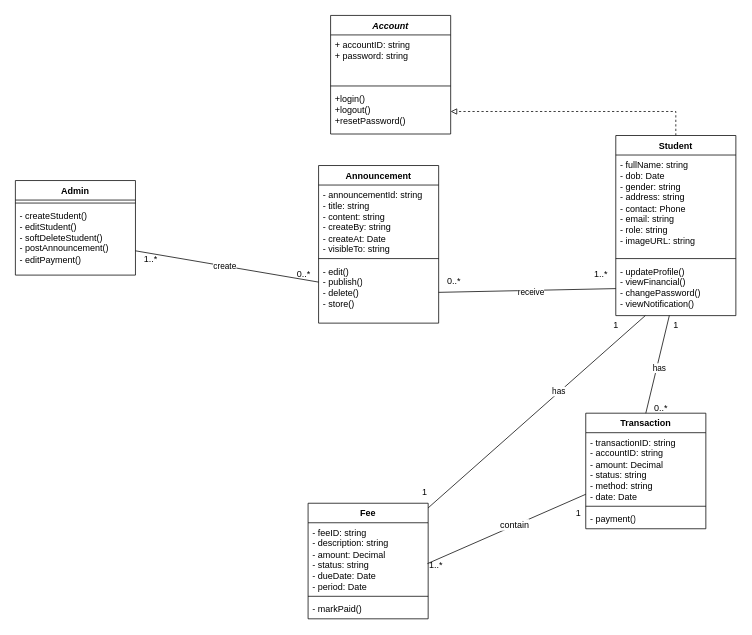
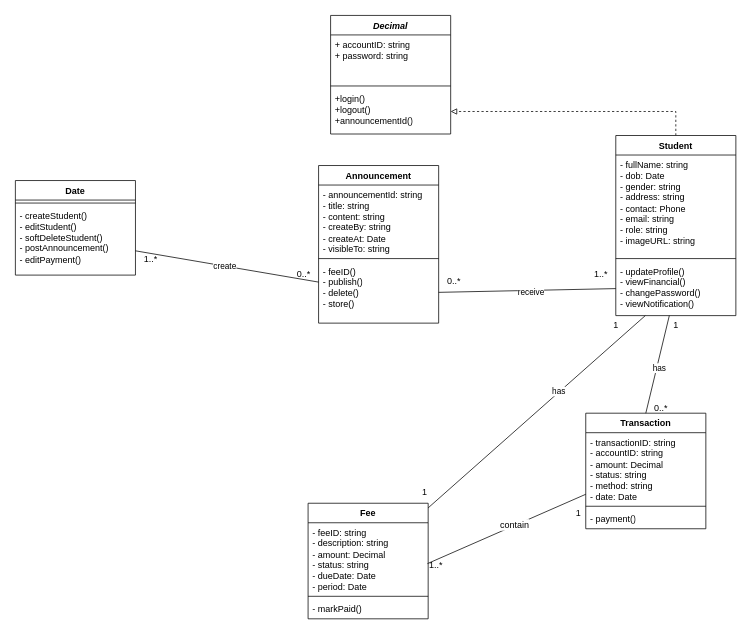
node "Account": label "Account" -> "Decimal"
node "+login() +logout() +resetPassword()": label "+login() +logout() +resetPassword()" -> "+login() +logout() +announcementId()"
node "Admin": label "Admin" -> "Date"
node "- edit() - publish() - delete() - store()": label "- edit() - publish() - delete() - store()" -> "- feeID() - publish() - delete() - store()"
